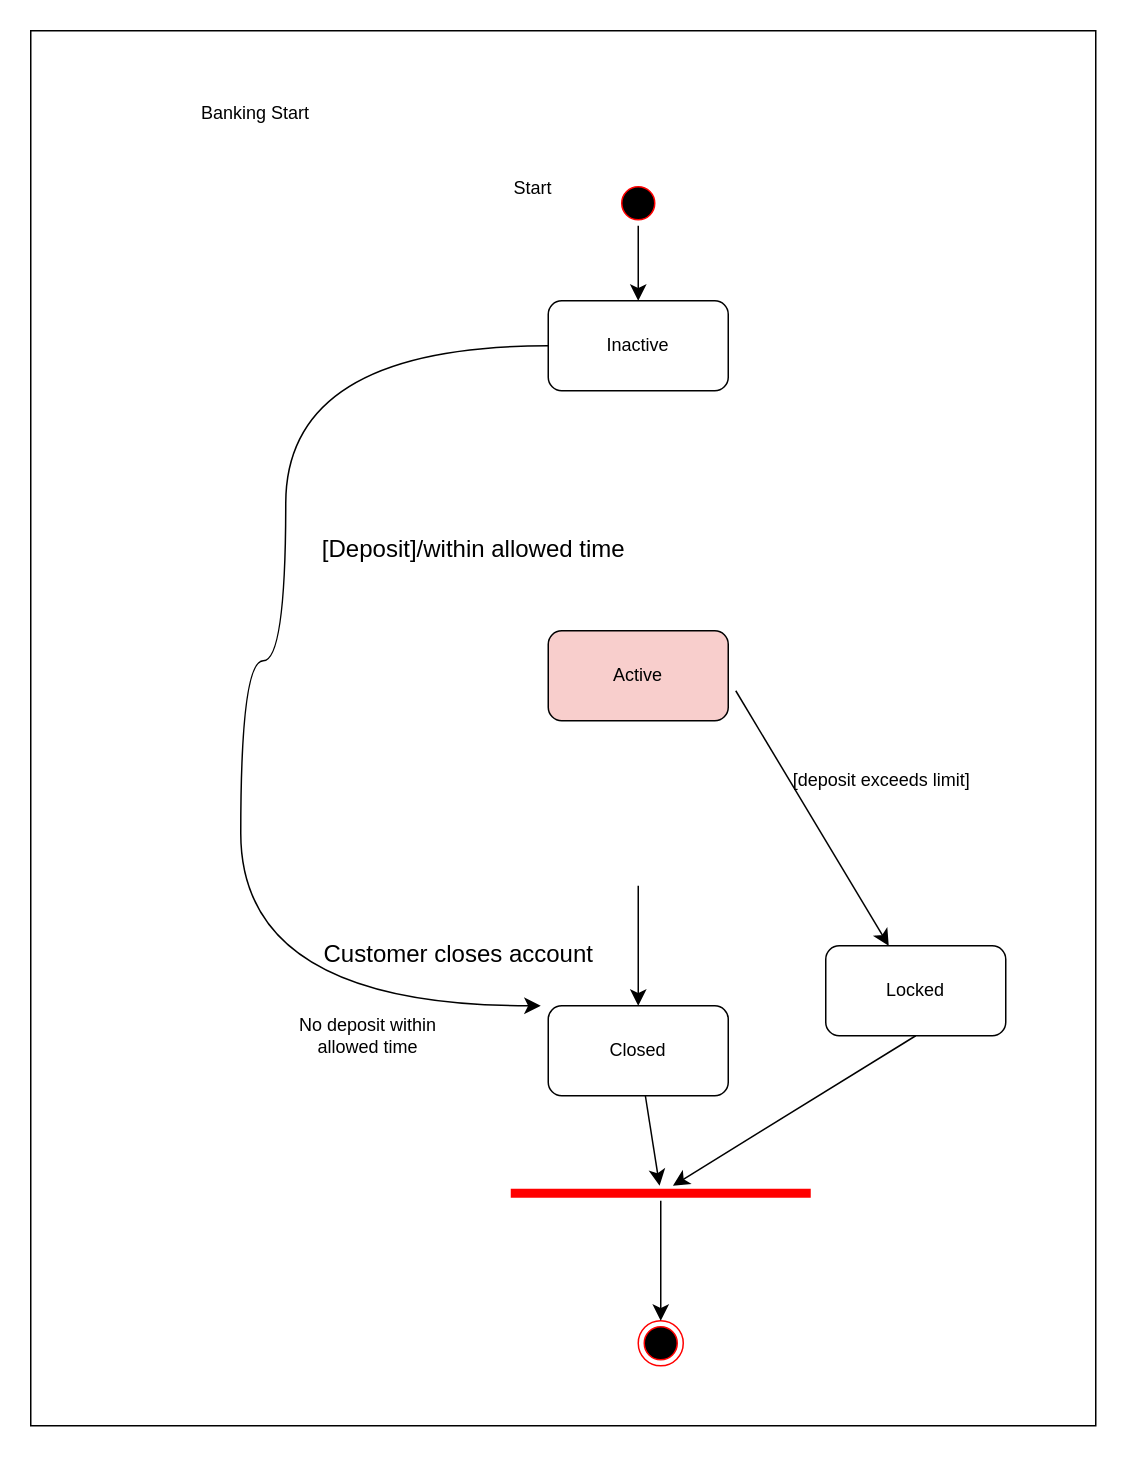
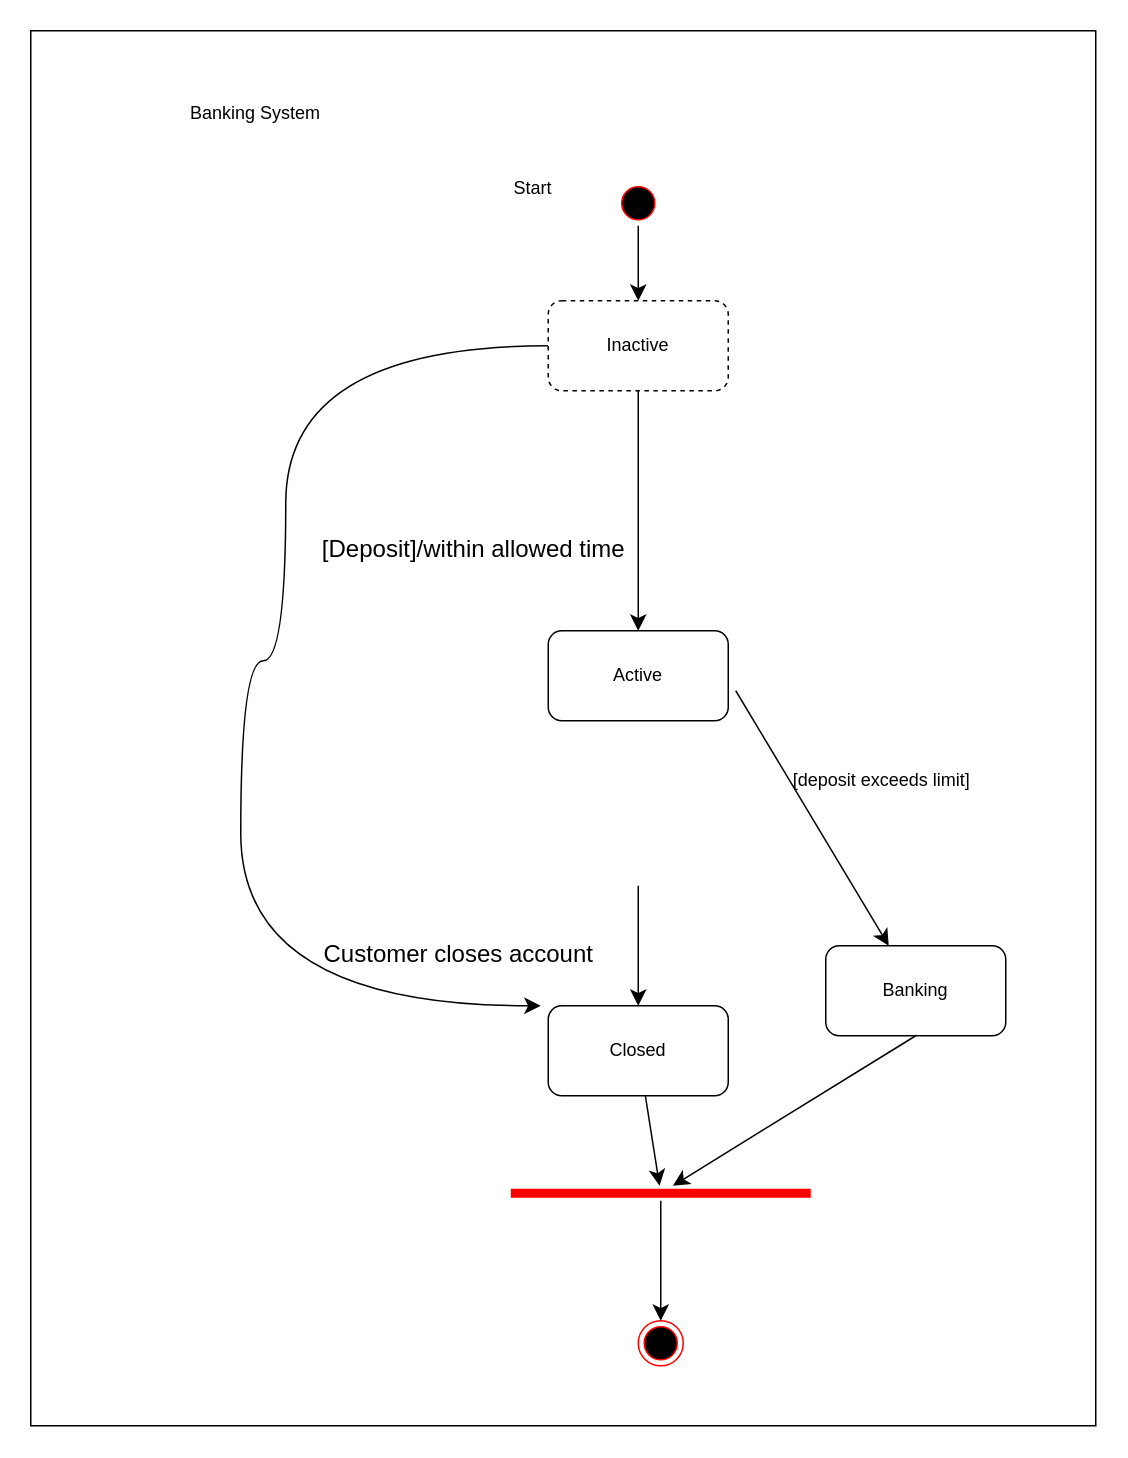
node "Banking Start": label "Banking Start" -> "Banking System"
node "Inactive": style solid -> dashed
edge "Inactive" -> "Active": added
node "Active": fillcolor #f8cecc -> #ffffff
node "Locked": label "Locked" -> "Banking"
node "No deposit within allowed time": removed
